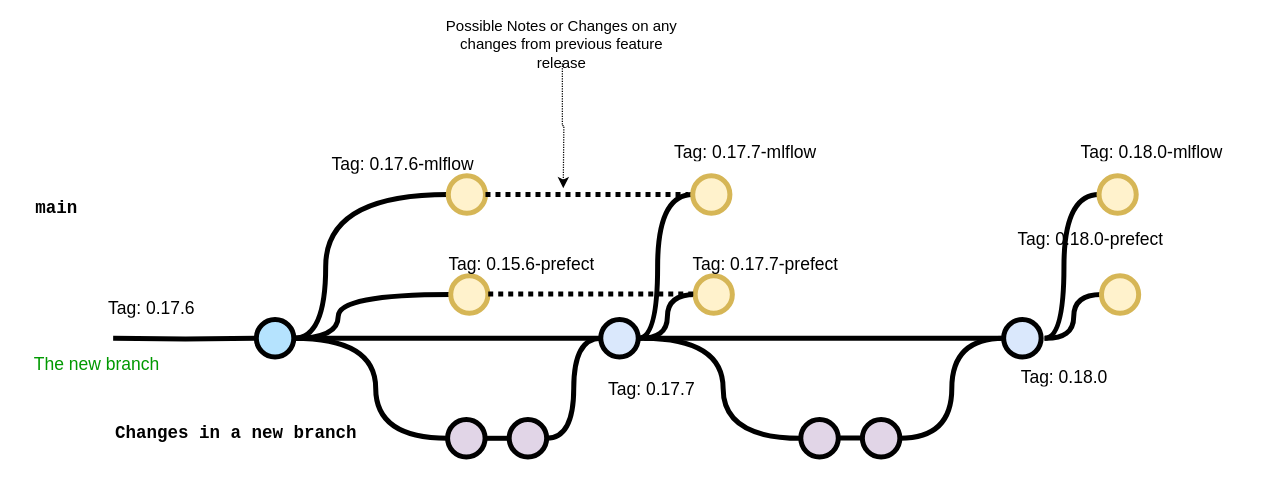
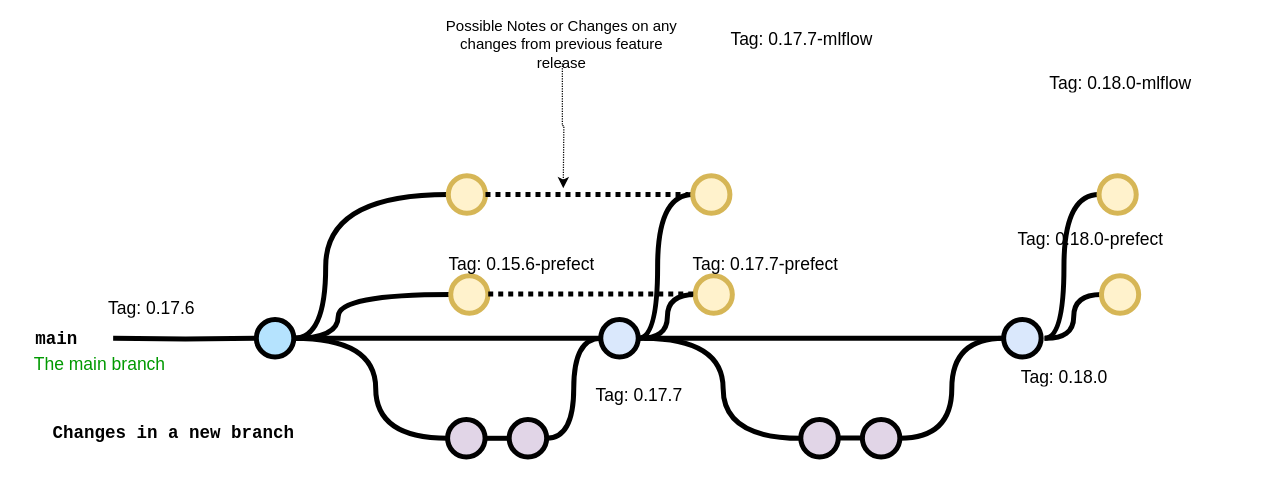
node "Tag: 0.17.7-mlflow": moved (745, 151) -> (802, 38)
node "Tag: 0.18.0-mlflow": moved (1152, 151) -> (1120, 82)
node "Tag: 0.17.6-mlflow": removed
node "main": moved (57, 207) -> (57, 338)
node "The new branch": label "The new branch" -> "The main branch"
node "Tag: 0.17.7": moved (652, 388) -> (639, 394)
node "Changes in a new branch": moved (263, 432) -> (200, 432)
